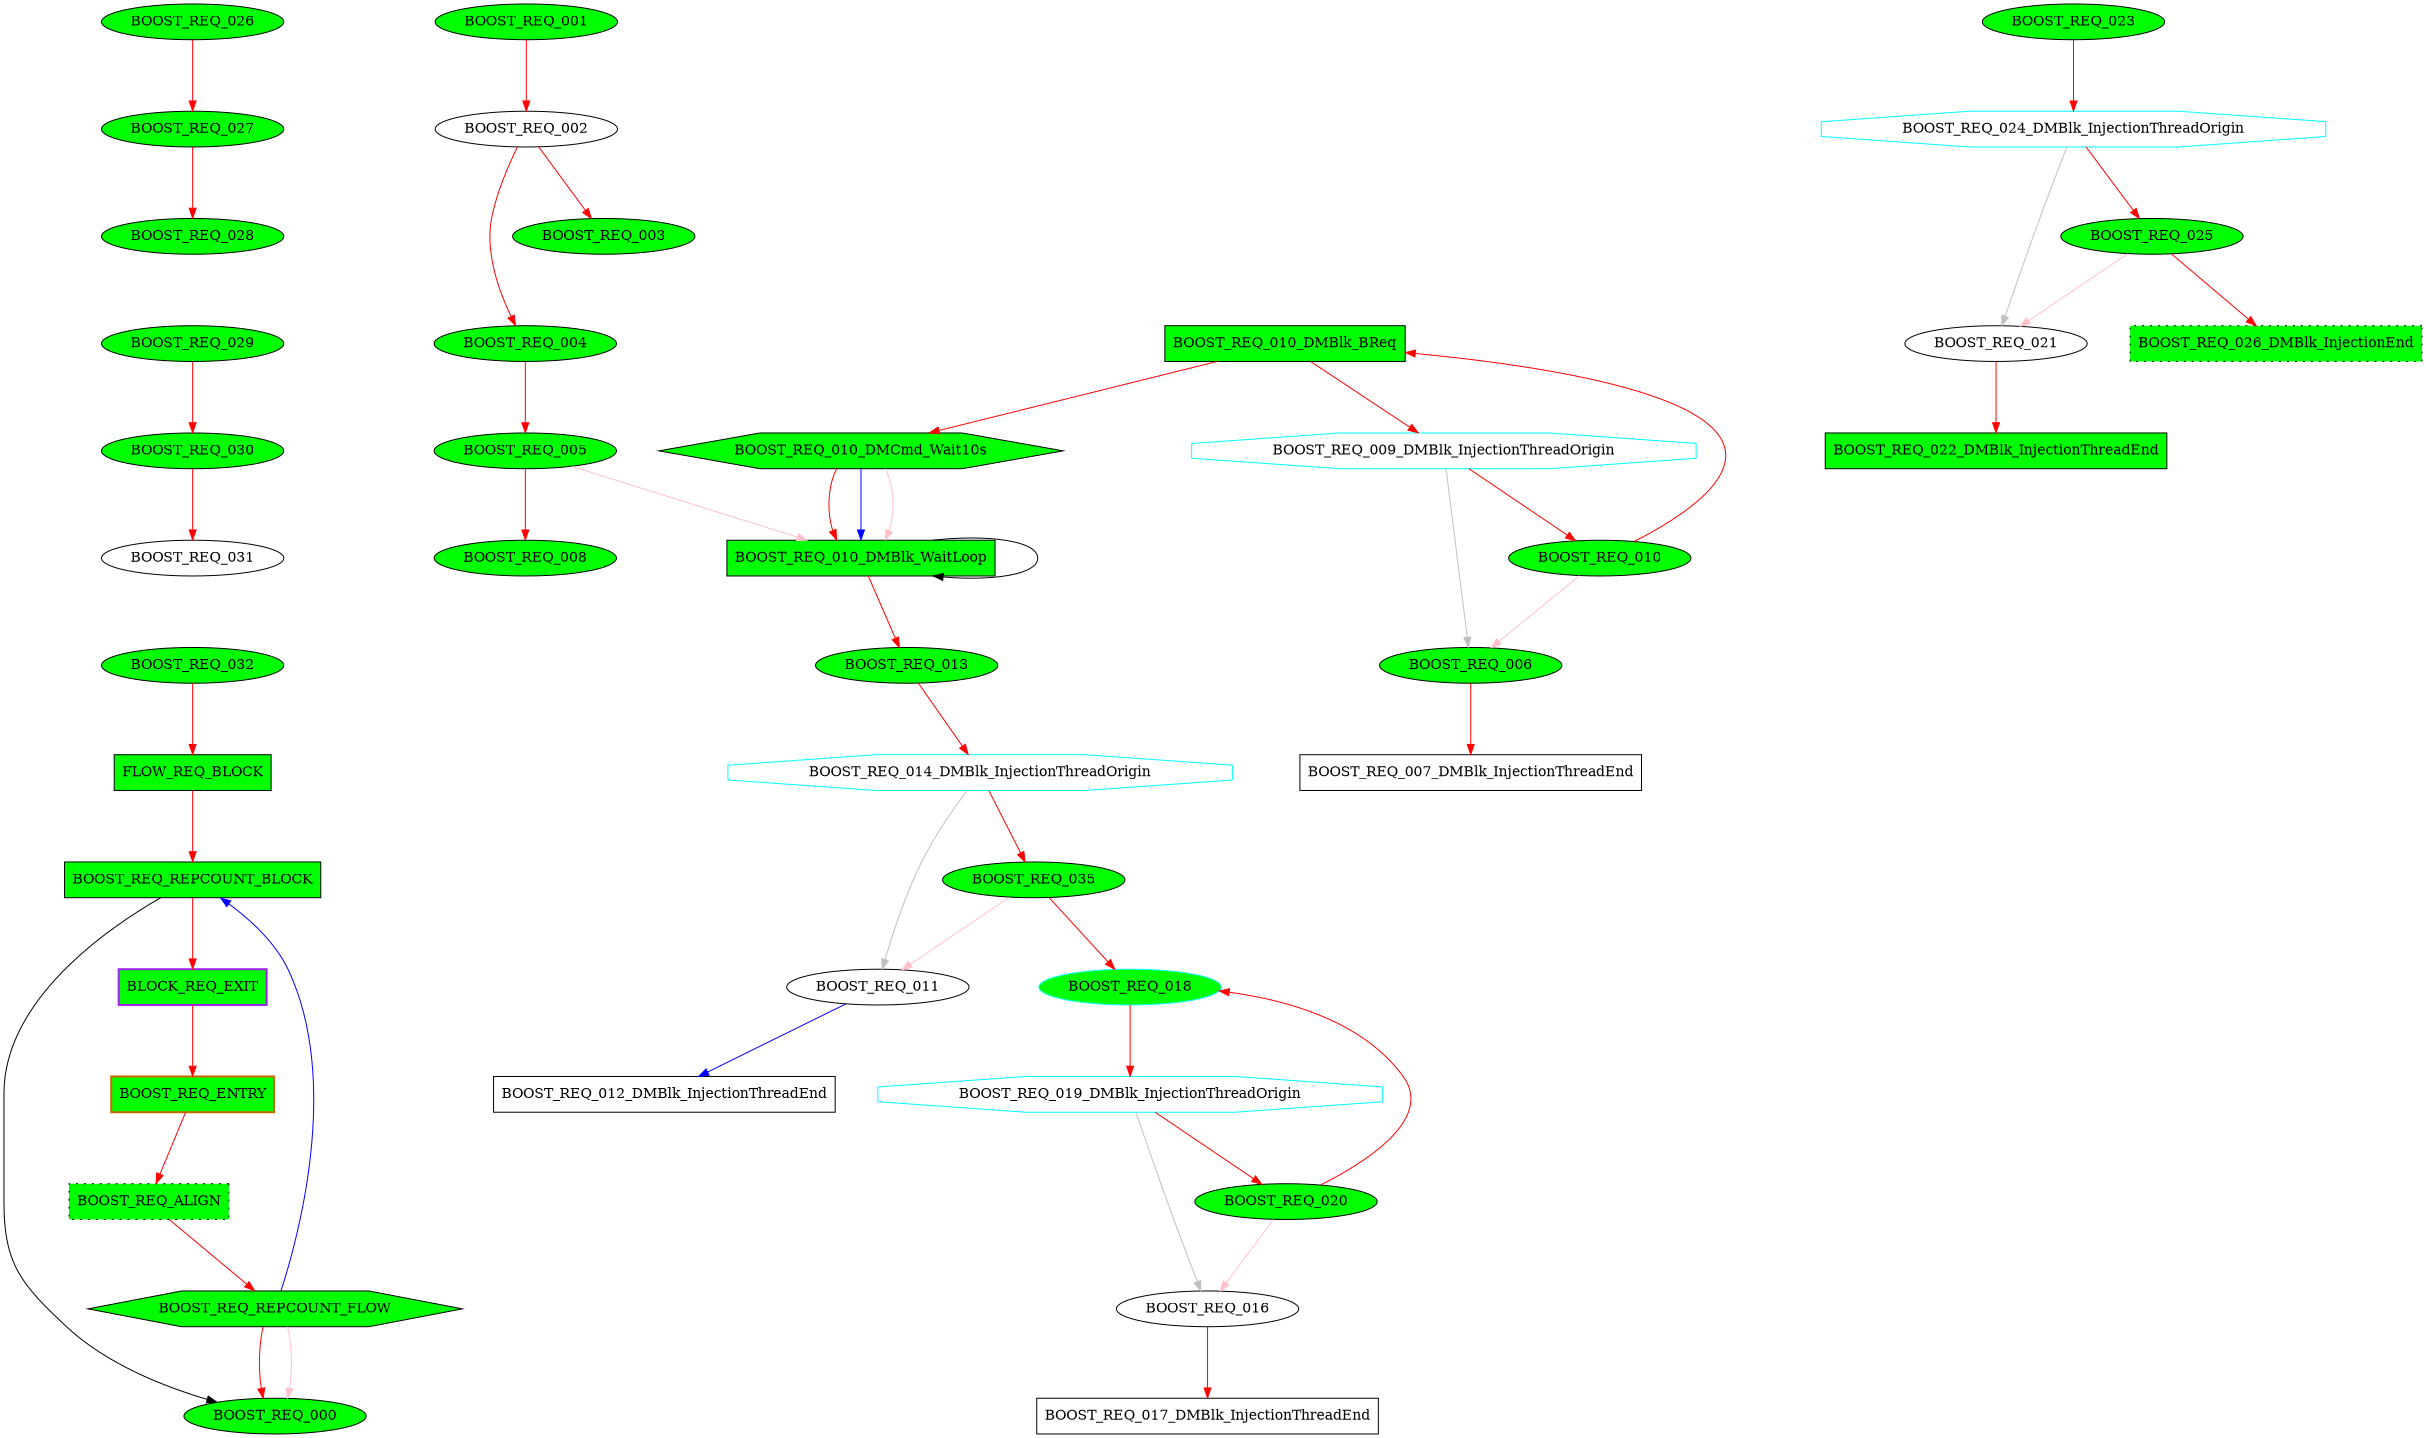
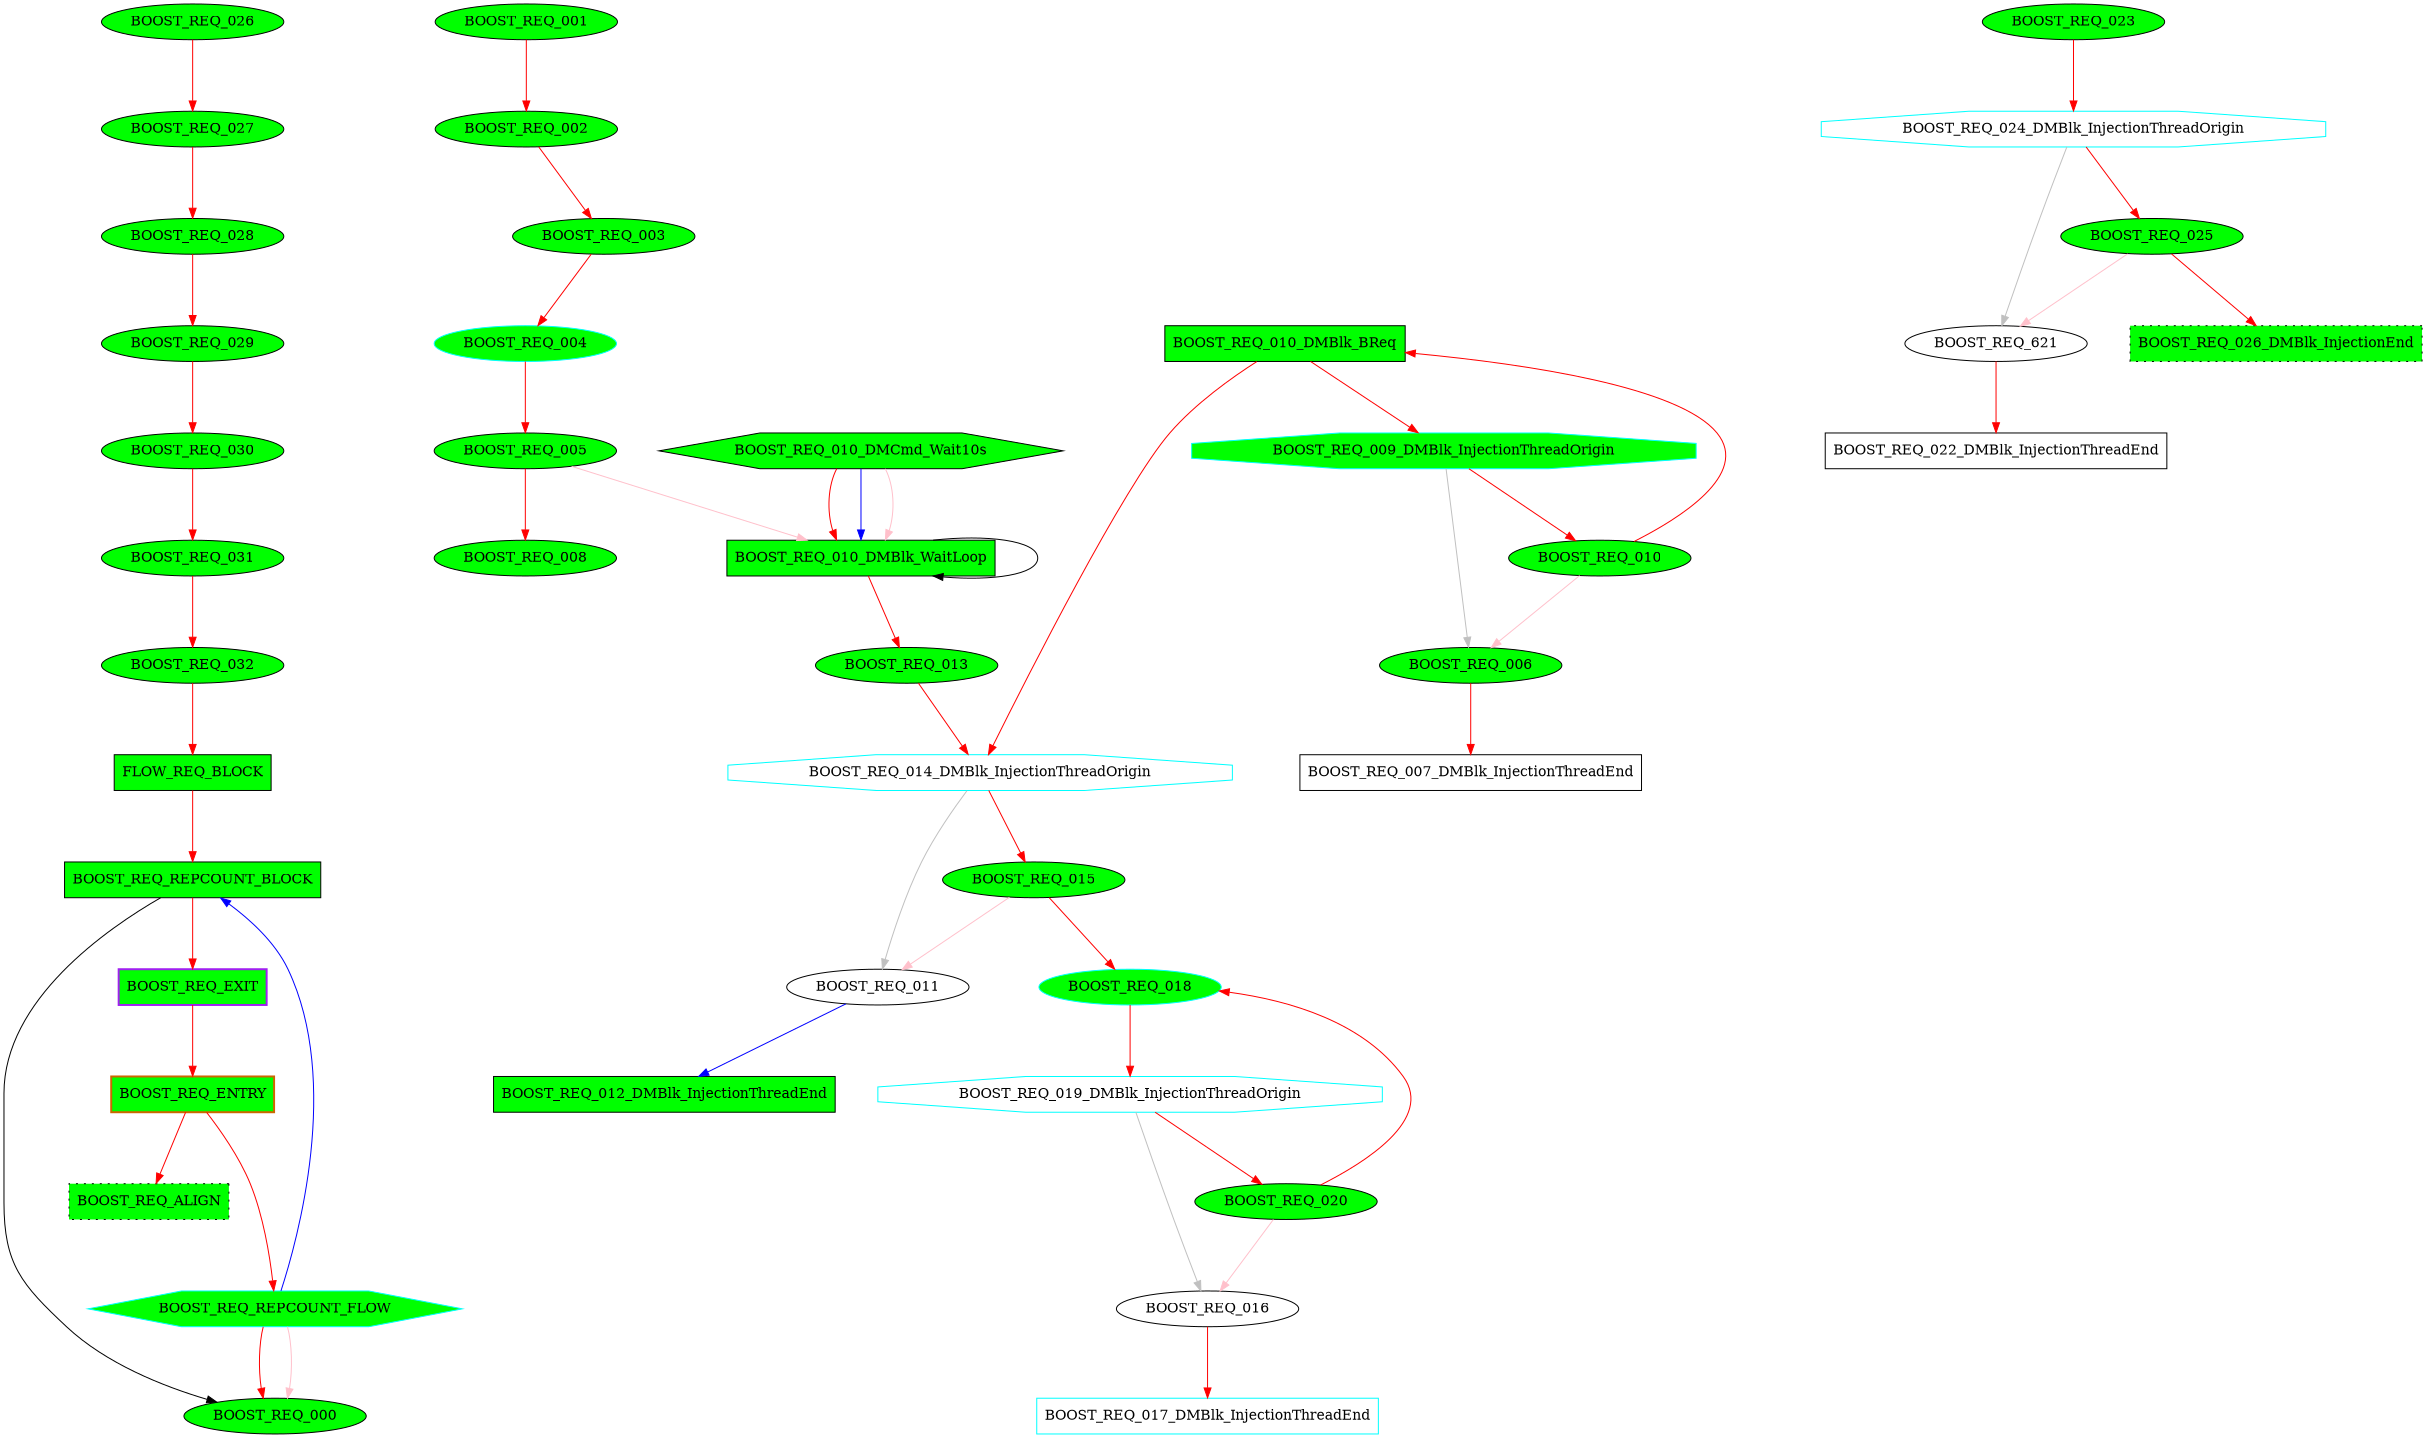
node "BOOST_REQ_002": fillcolor white -> green
edge "BOOST_REQ_002" -> "BOOST_REQ_004": now "BOOST_REQ_003" -> "BOOST_REQ_004"
edge "BOOST_REQ_028" -> "BOOST_REQ_029": added
node "BOOST_REQ_004": color black -> cyan
node "BOOST_REQ_021": label "BOOST_REQ_021" -> "BOOST_REQ_621"
edge "BOOST_REQ_010_DMBlk_BReq" -> "BOOST_REQ_010_DMCmd_Wait10s": now "BOOST_REQ_010_DMBlk_BReq" -> "BOOST_REQ_014_DMBlk_InjectionThreadOrigin"
node "BOOST_REQ_009_DMBlk_InjectionThreadOrigin": fillcolor white -> green
node "BOOST_REQ_022_DMBlk_InjectionThreadEnd": fillcolor green -> white
node "BOOST_REQ_031": fillcolor white -> green
edge "BOOST_REQ_031" -> "BOOST_REQ_032": added
node "BOOST_REQ_035": label "BOOST_REQ_035" -> "BOOST_REQ_015"
node "BLOCK_REQ_EXIT": label "BLOCK_REQ_EXIT" -> "BOOST_REQ_EXIT"
node "BOOST_REQ_012_DMBlk_InjectionThreadEnd": fillcolor white -> green
edge "BOOST_REQ_ALIGN" -> "BOOST_REQ_REPCOUNT_FLOW": now "BOOST_REQ_ENTRY" -> "BOOST_REQ_REPCOUNT_FLOW"
node "BOOST_REQ_REPCOUNT_FLOW": color black -> cyan
node "BOOST_REQ_017_DMBlk_InjectionThreadEnd": color black -> cyan
